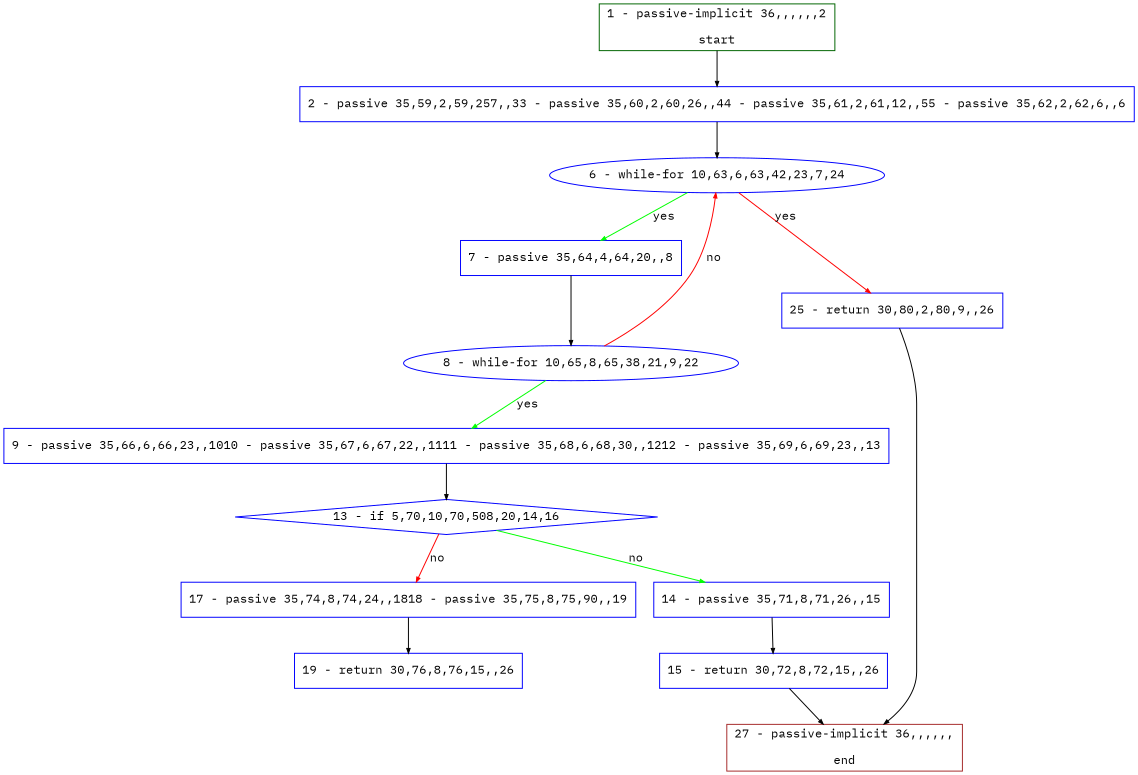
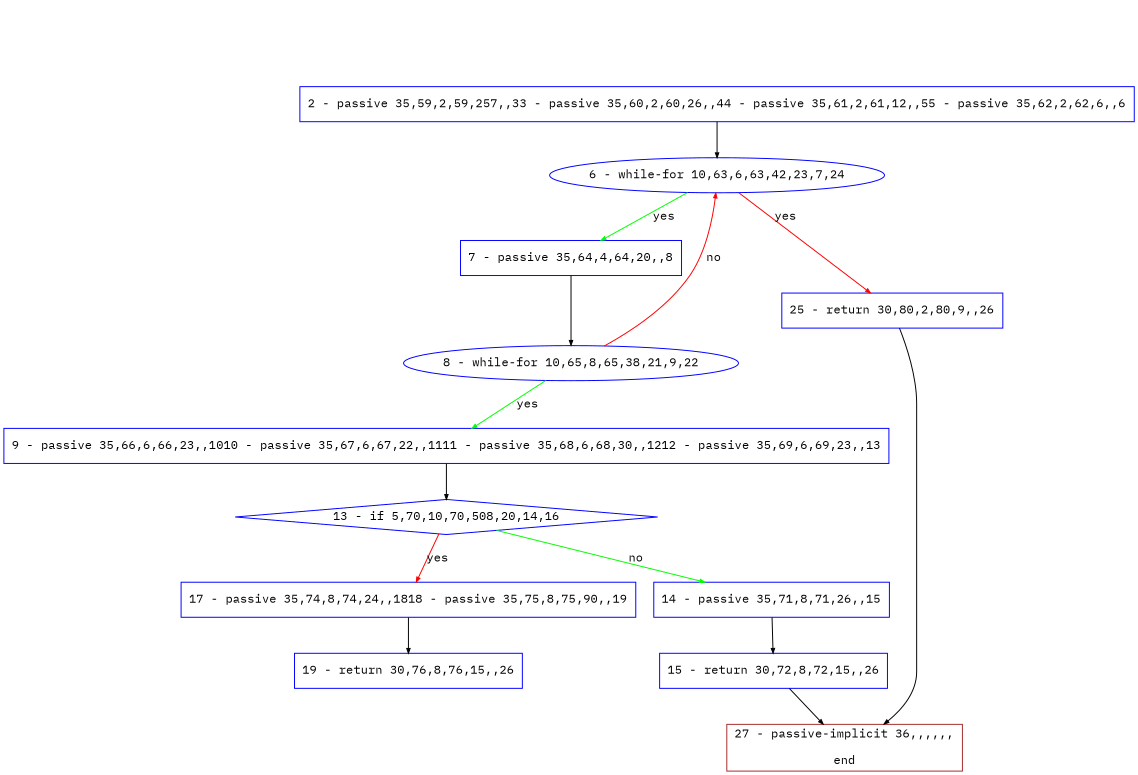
node "1 - passive-implicit 36,,,,,,2 start": removed
edge "13 - if 5,70,10,70,508,20,14,16" -> "17 - passive 35,74,8,74,24,,1818 - passive 35,75,8,75,90,,19": label "no" -> "yes"
